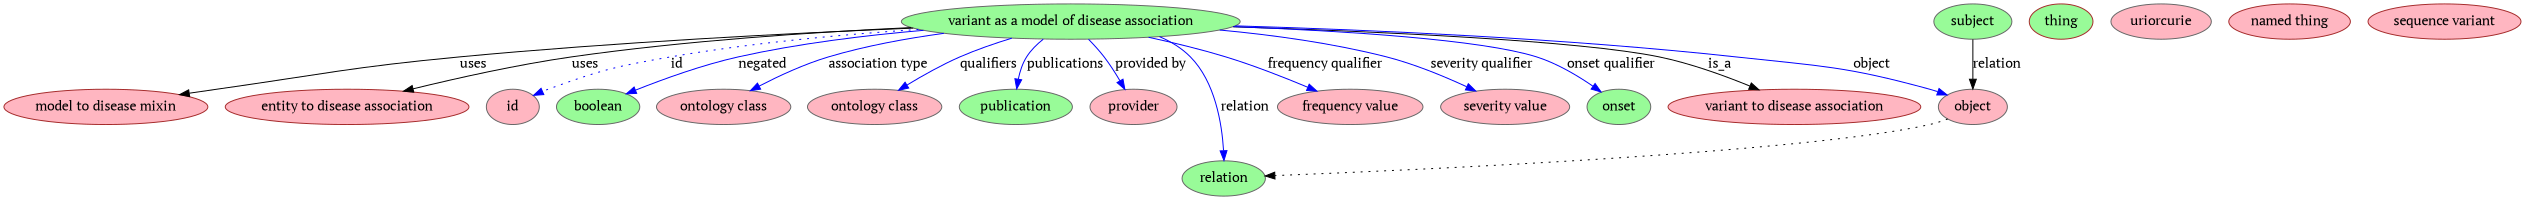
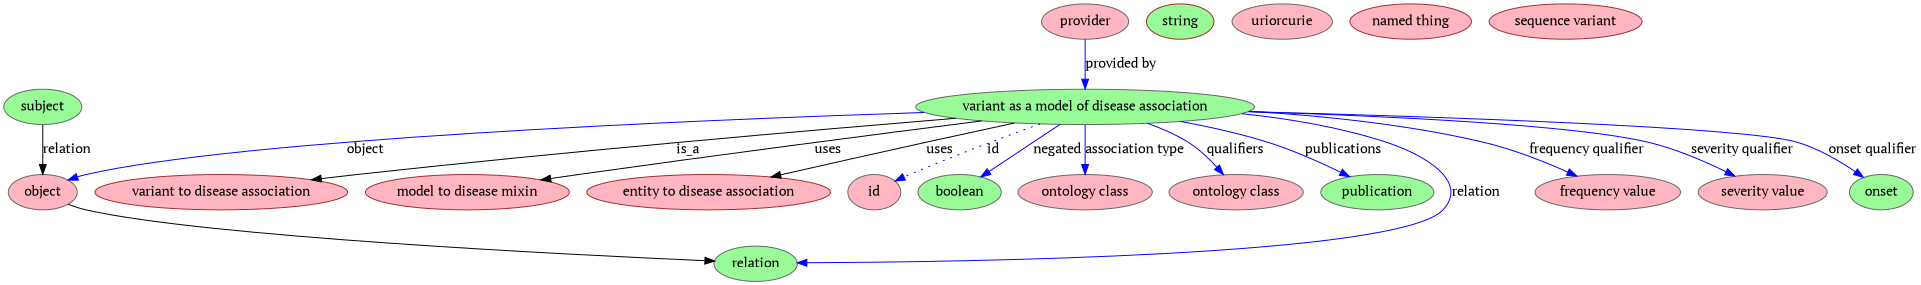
node "thing": label "thing" -> "string"
edge "variant as a model of disease association" -> "provider": reversed
edge "object" -> "relation": style dotted -> solid
